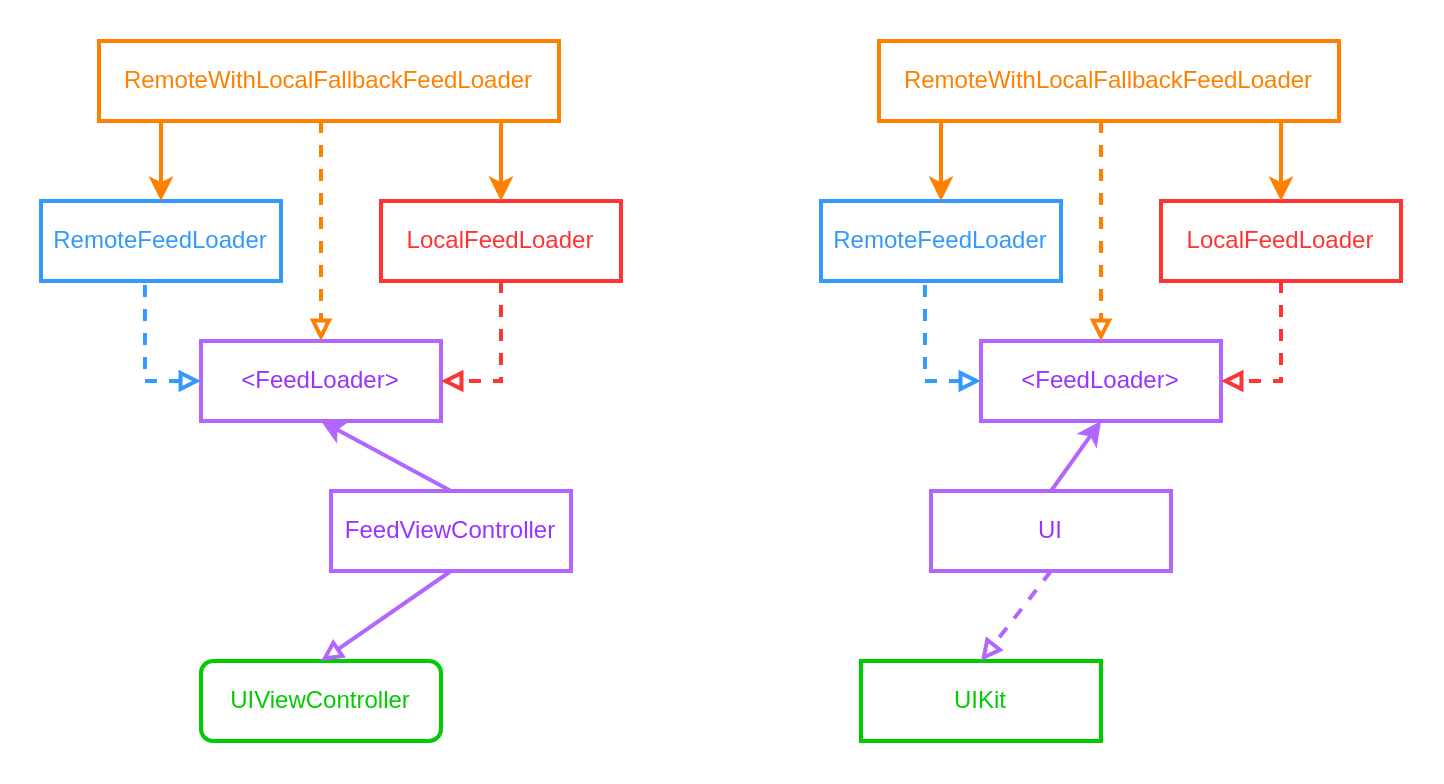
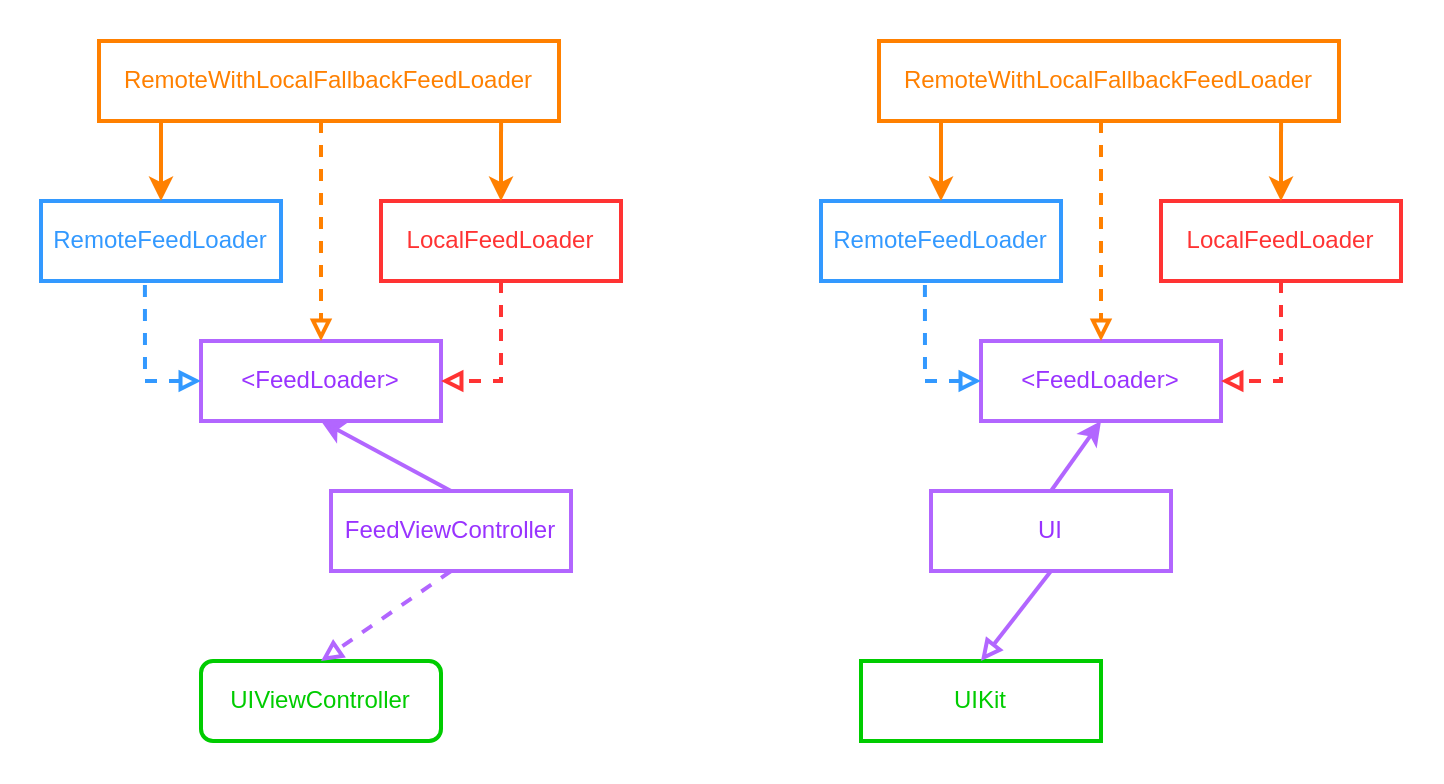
edge "FeedViewController" -> "UIViewController": style solid -> dashed
edge "UI" -> "UIKit": style dashed -> solid
